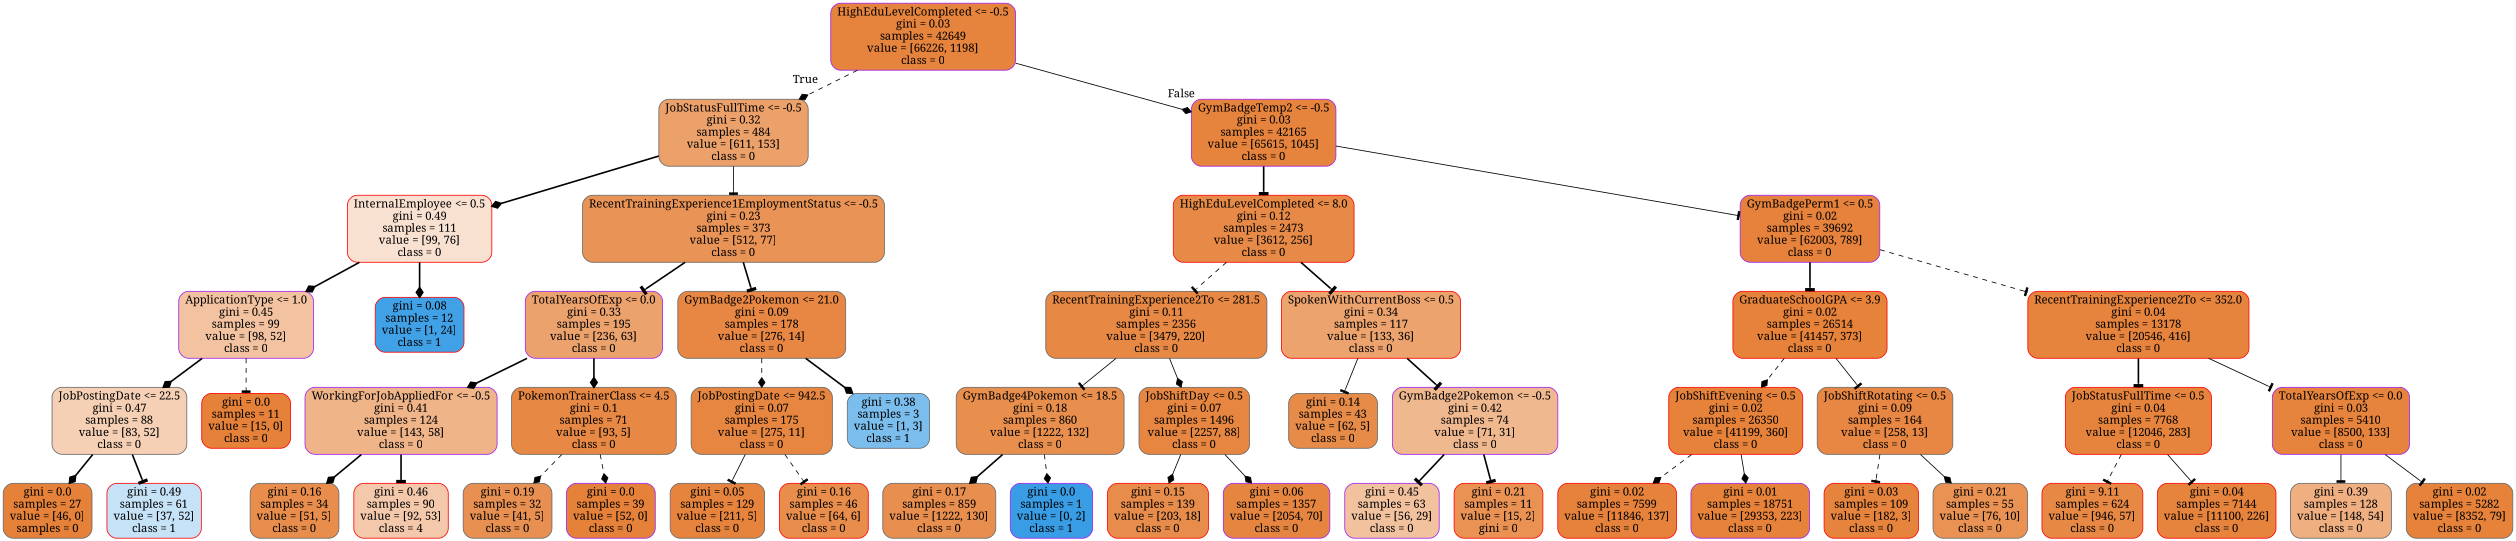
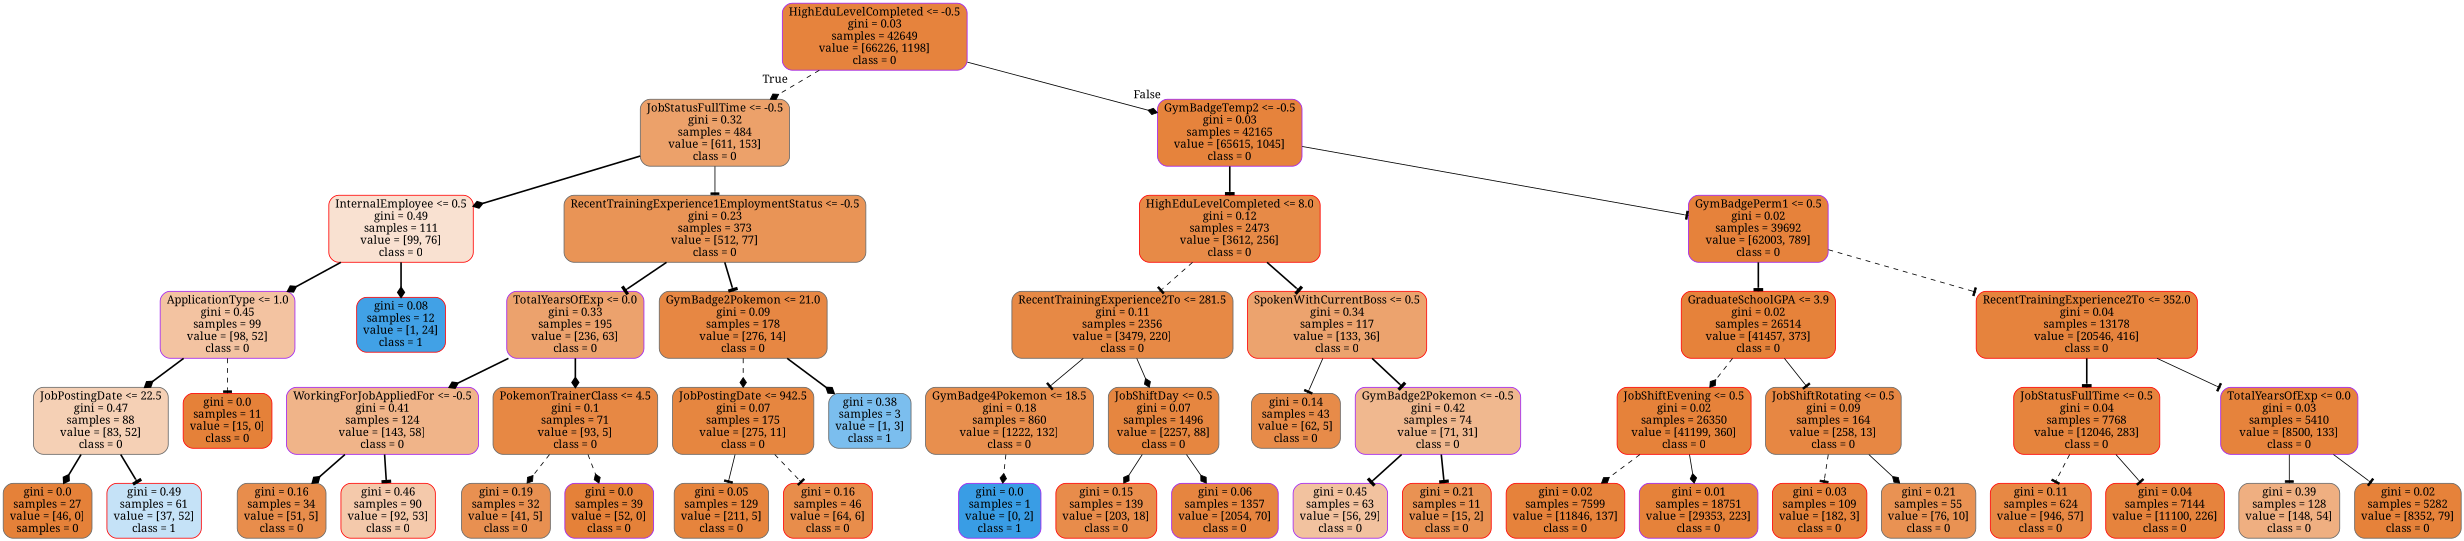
node "gini = 0.46 samples = 90 value = [92, 53] class = 4": label "gini = 0.46 samples = 90 value = [92, 53] class = 4" -> "gini = 0.46 samples = 90 value = [92, 53] class = 0"
node "gini = 0.17 samples = 859 value = [1222, 130] class = 0": removed
node "gini = 0.21 samples = 11 value = [15, 2] gini = 0": label "gini = 0.21 samples = 11 value = [15, 2] gini = 0" -> "gini = 0.21 samples = 11 value = [15, 2] class = 0"
node "gini = 9.11 samples = 624 value = [946, 57] class = 0": label "gini = 9.11 samples = 624 value = [946, 57] class = 0" -> "gini = 0.11 samples = 624 value = [946, 57] class = 0"
